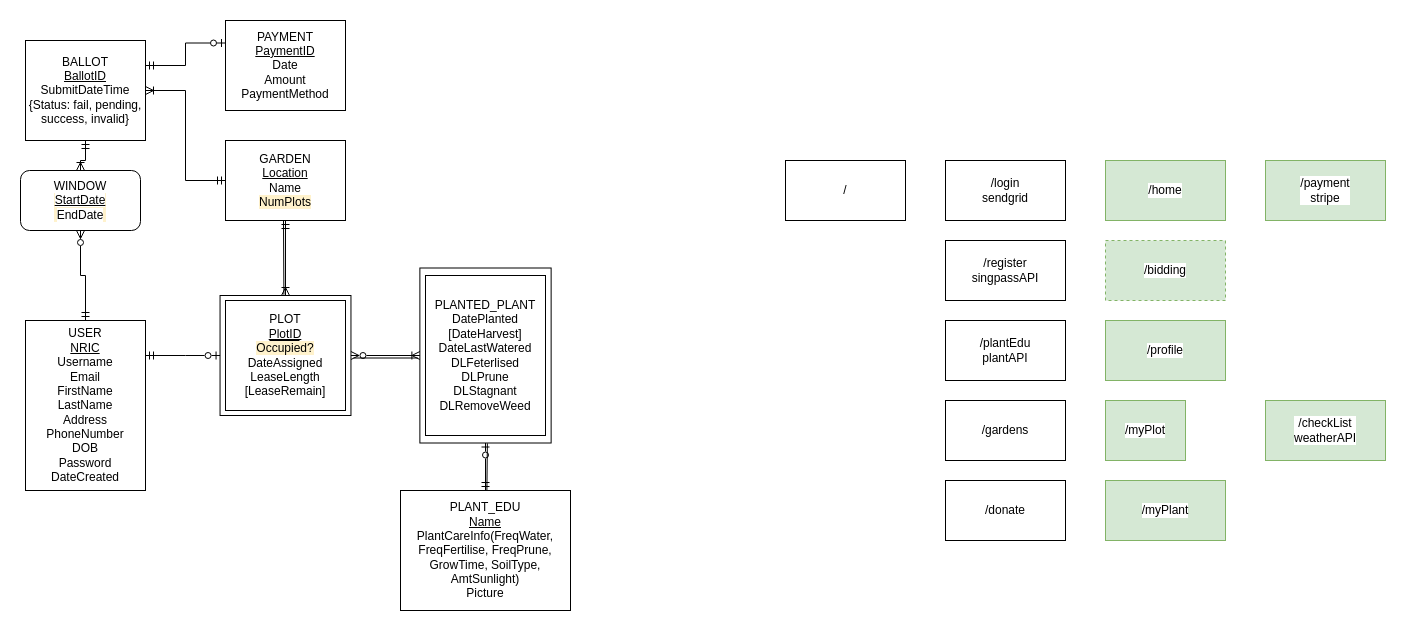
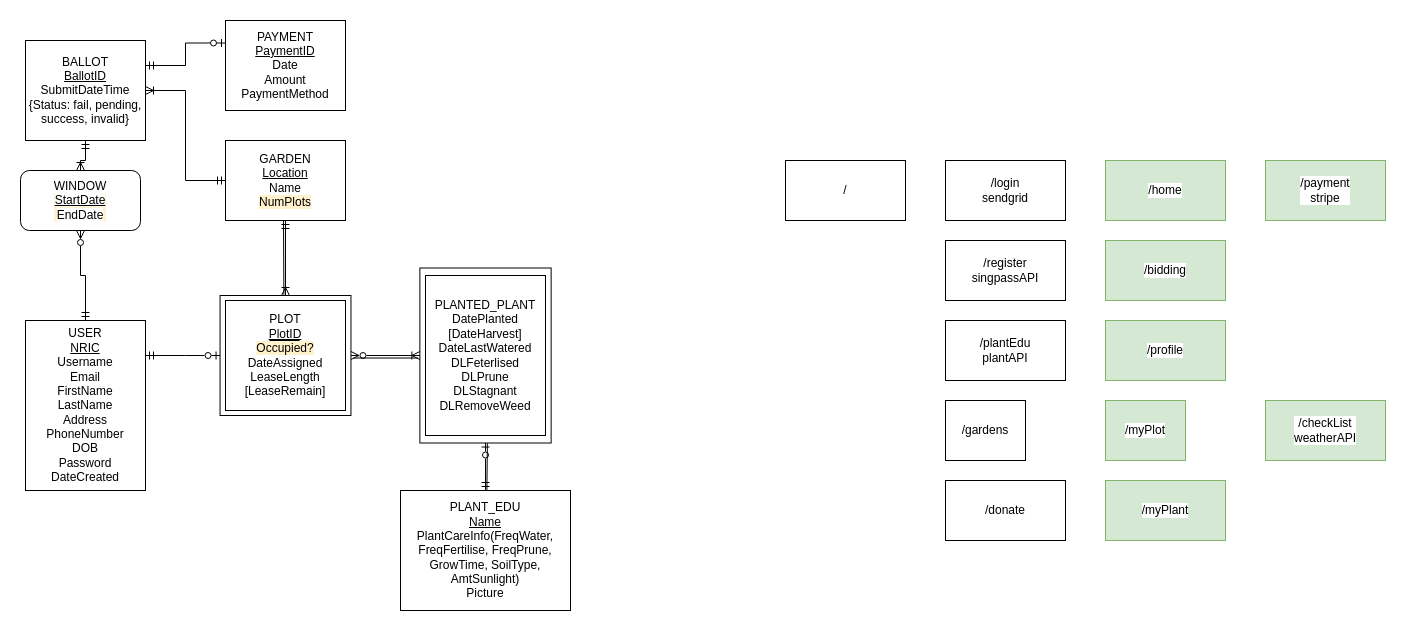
node "/bidding": style dashed -> solid
node "/gardens": size 120x60 -> 80x60
